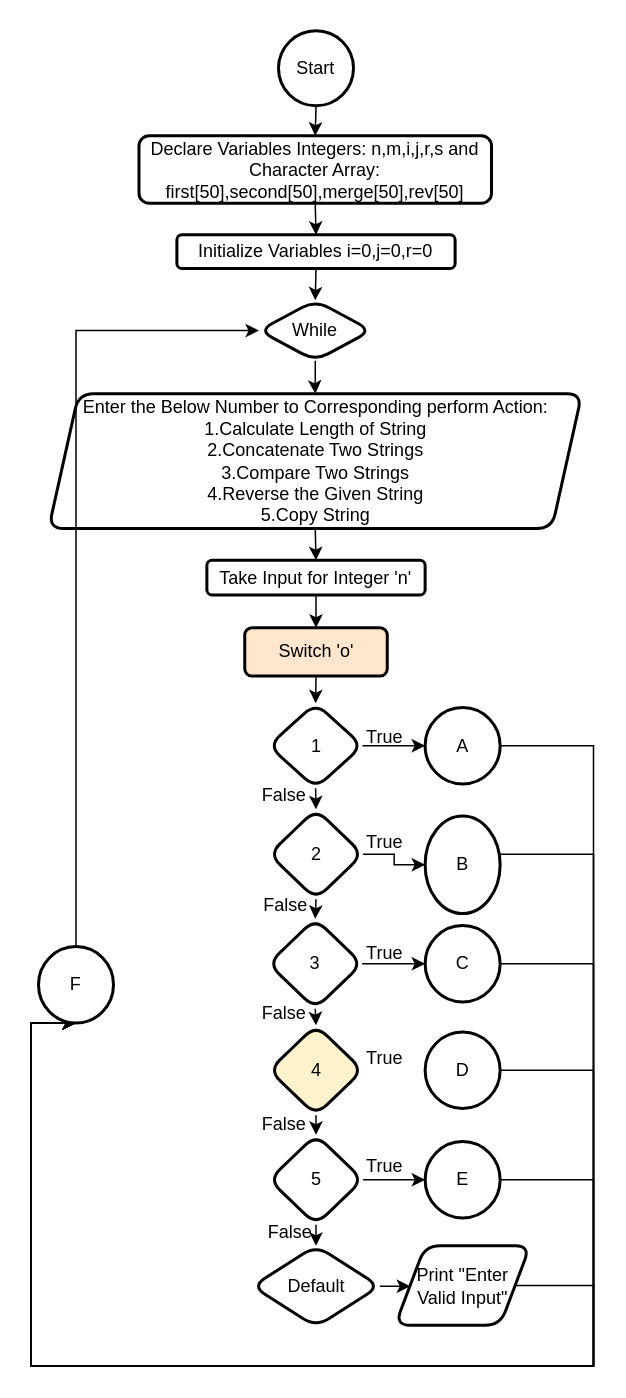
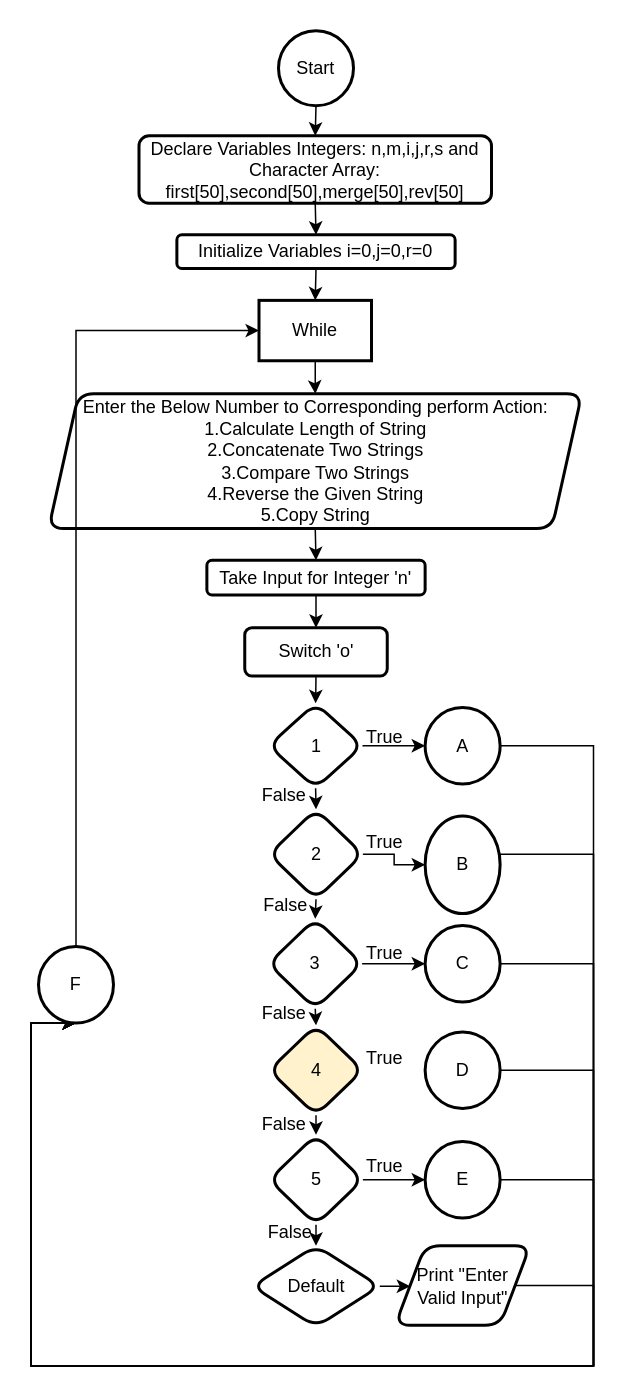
node "While": shape diamond -> rectangle
node "Switch 'o'": fillcolor #ffe6cc -> #ffffff
